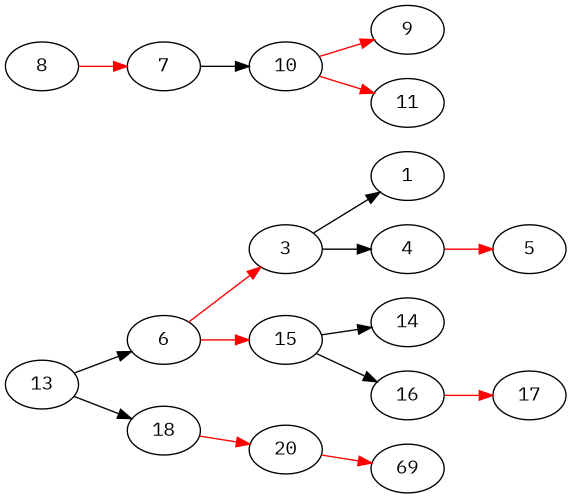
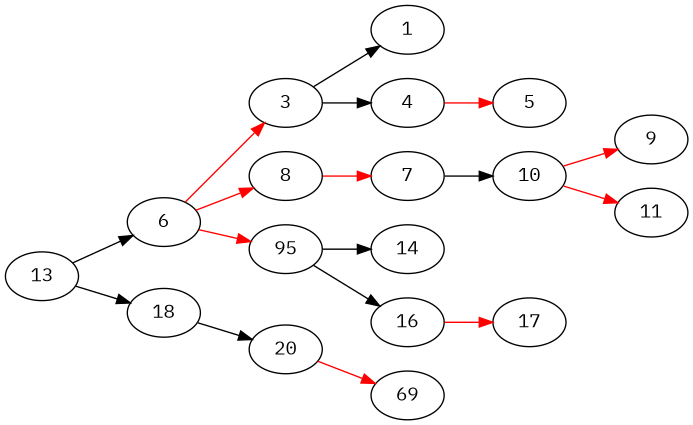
edge "6" -> "8": added
node "15": label "15" -> "95"
edge "18" -> "20": color red -> black
